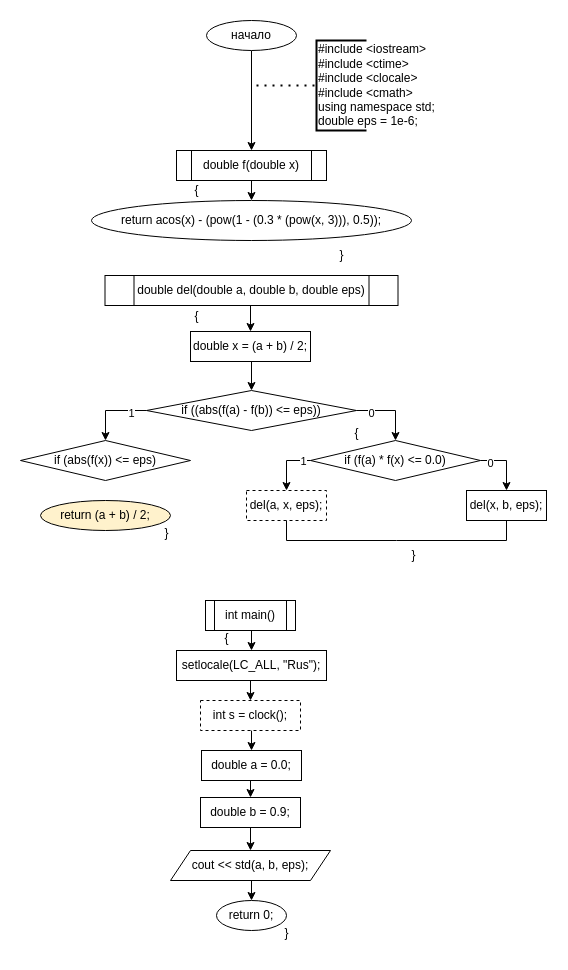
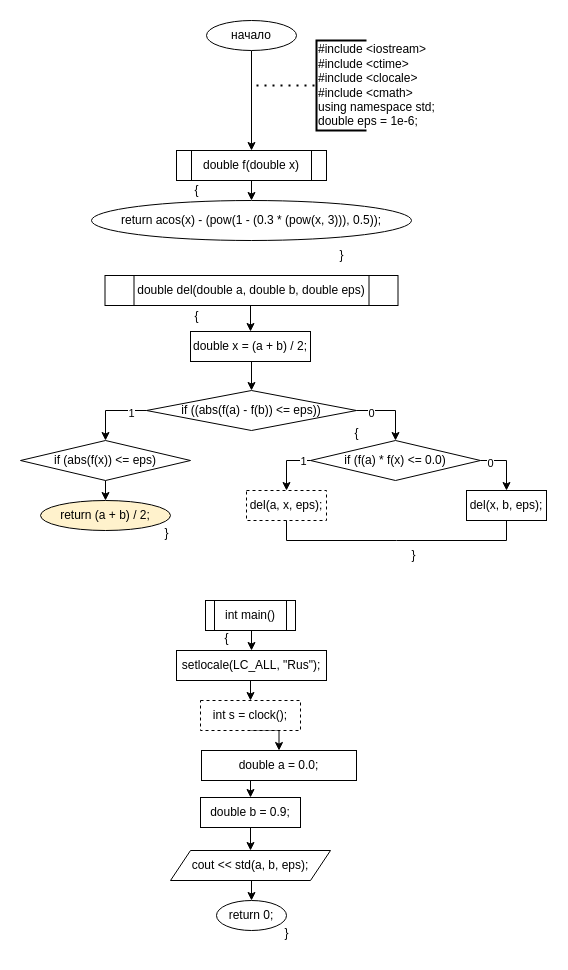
edge "if (abs(f(x)) <= eps)" -> "return (a + b) / 2;": added
node "double a = 0.0;": size 100x30 -> 155x30
